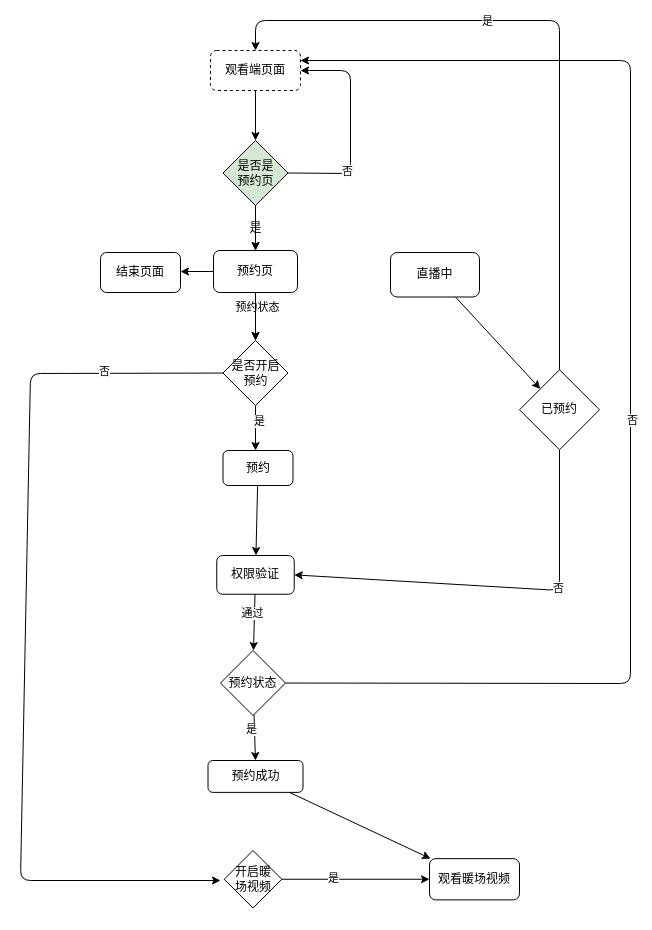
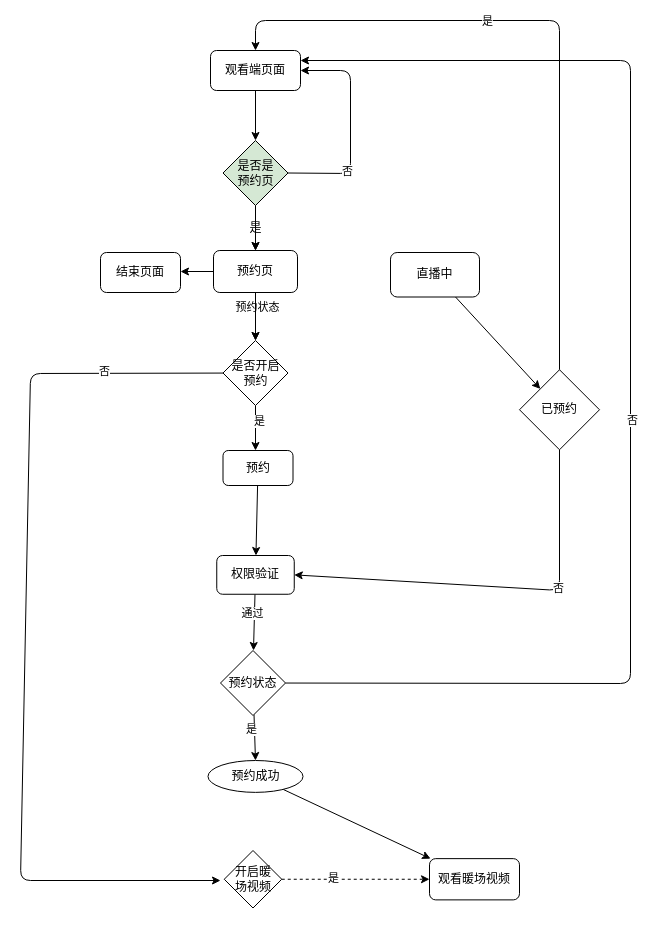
node "观看端页面": style dashed -> solid
node "预约成功": shape rounded rectangle -> ellipse
edge "开启暖 场视频" -> "观看暖场视频": style solid -> dashed
